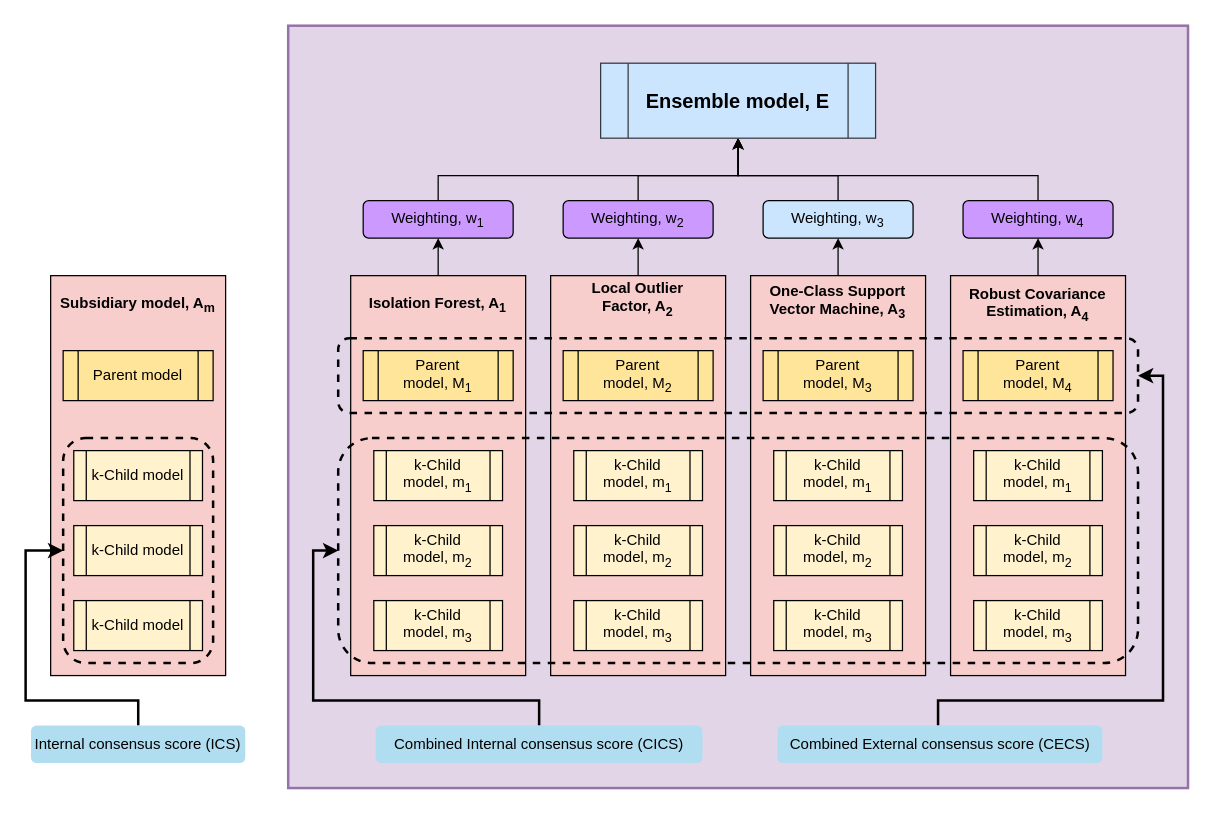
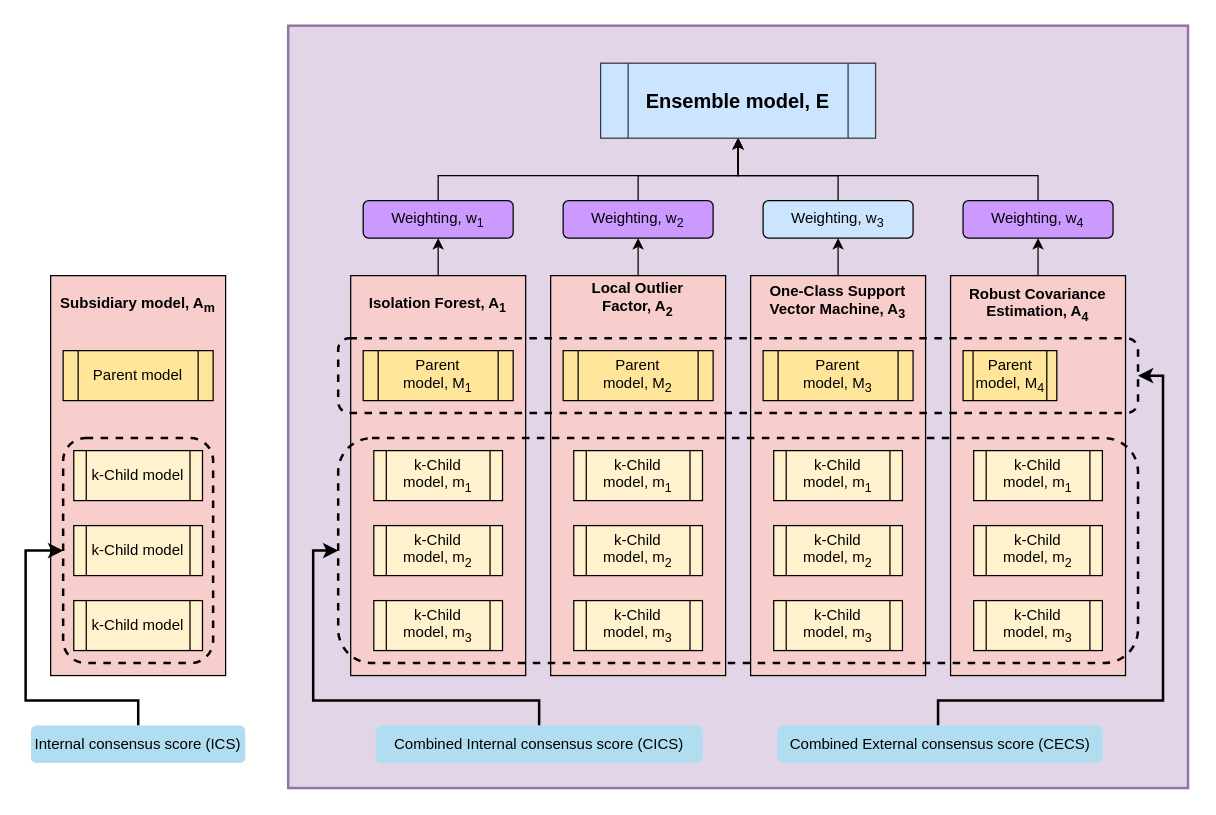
node "Parent model, M4": size 150x50 -> 94x50
